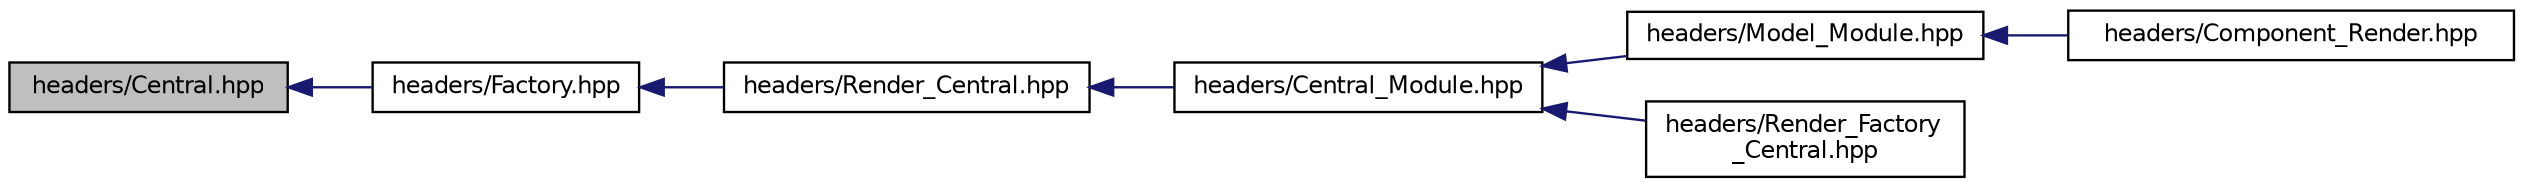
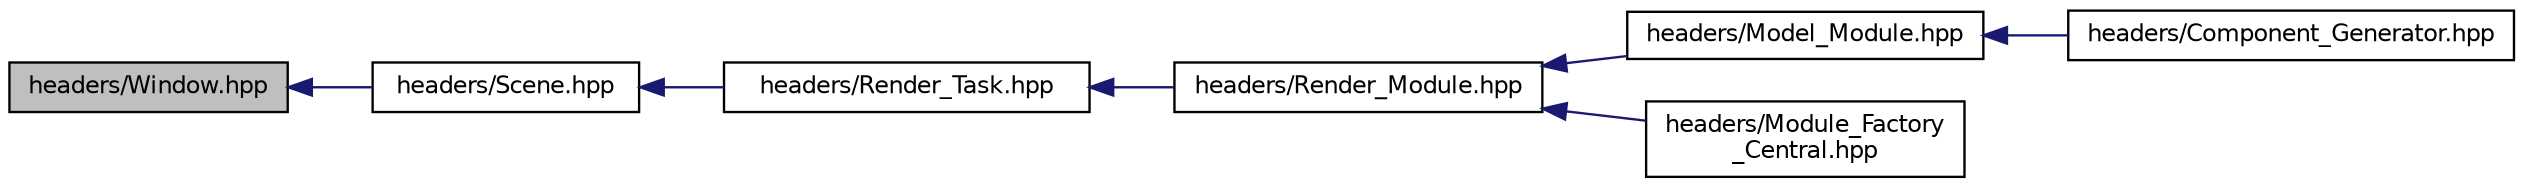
node "headers/Component_Render.hpp": label "headers/Component_Render.hpp" -> "headers/Component_Generator.hpp"
node "headers/Central.hpp": label "headers/Central.hpp" -> "headers/Window.hpp"
node "headers/Factory.hpp": label "headers/Factory.hpp" -> "headers/Scene.hpp"
node "headers/Render_Central.hpp": label "headers/Render_Central.hpp" -> "headers/Render_Task.hpp"
node "headers/Central_Module.hpp": label "headers/Central_Module.hpp" -> "headers/Render_Module.hpp"
node "headers/Render_Factory _Central.hpp": label "headers/Render_Factory _Central.hpp" -> "headers/Module_Factory _Central.hpp"
